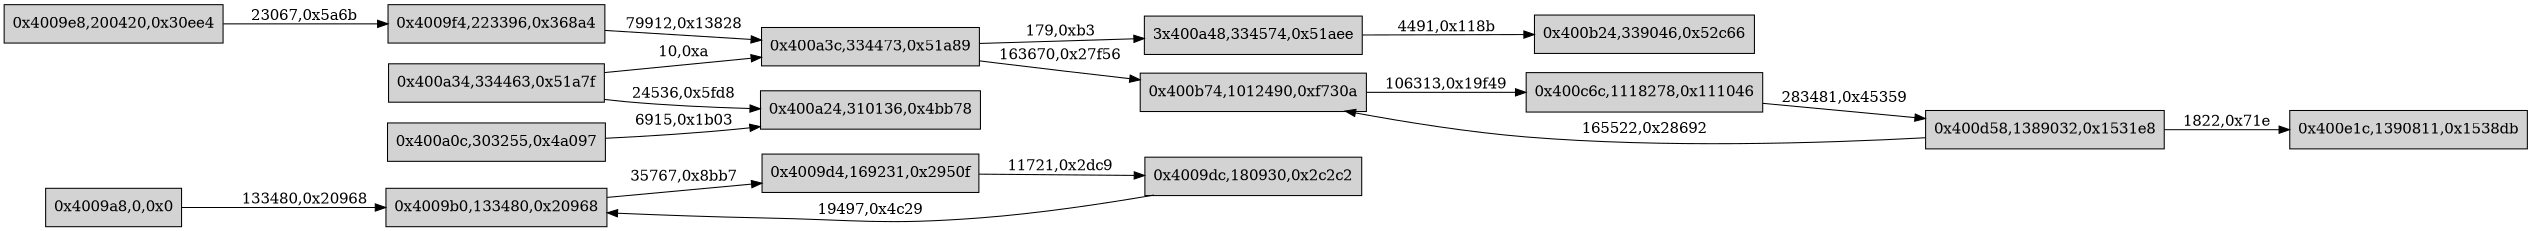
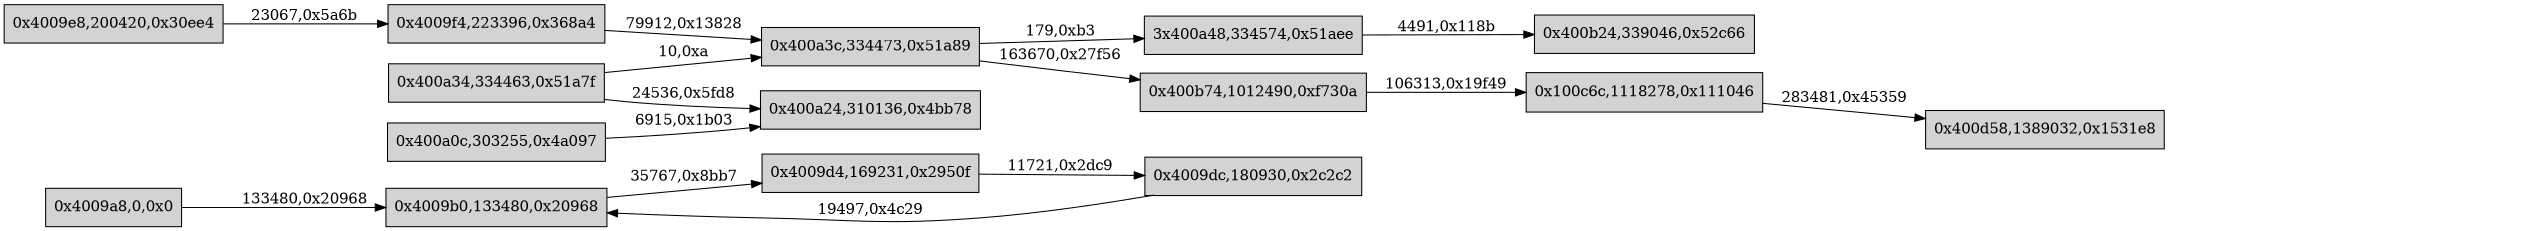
node "0x400c6c,1118278,0x111046": label "0x400c6c,1118278,0x111046" -> "0x100c6c,1118278,0x111046"
node "0x400e1c,1390811,0x1538db": removed
edge "0x400d58,1389032,0x1531e8" -> "0x400b74,1012490,0xf730a": removed, label "165522,0x28692"
